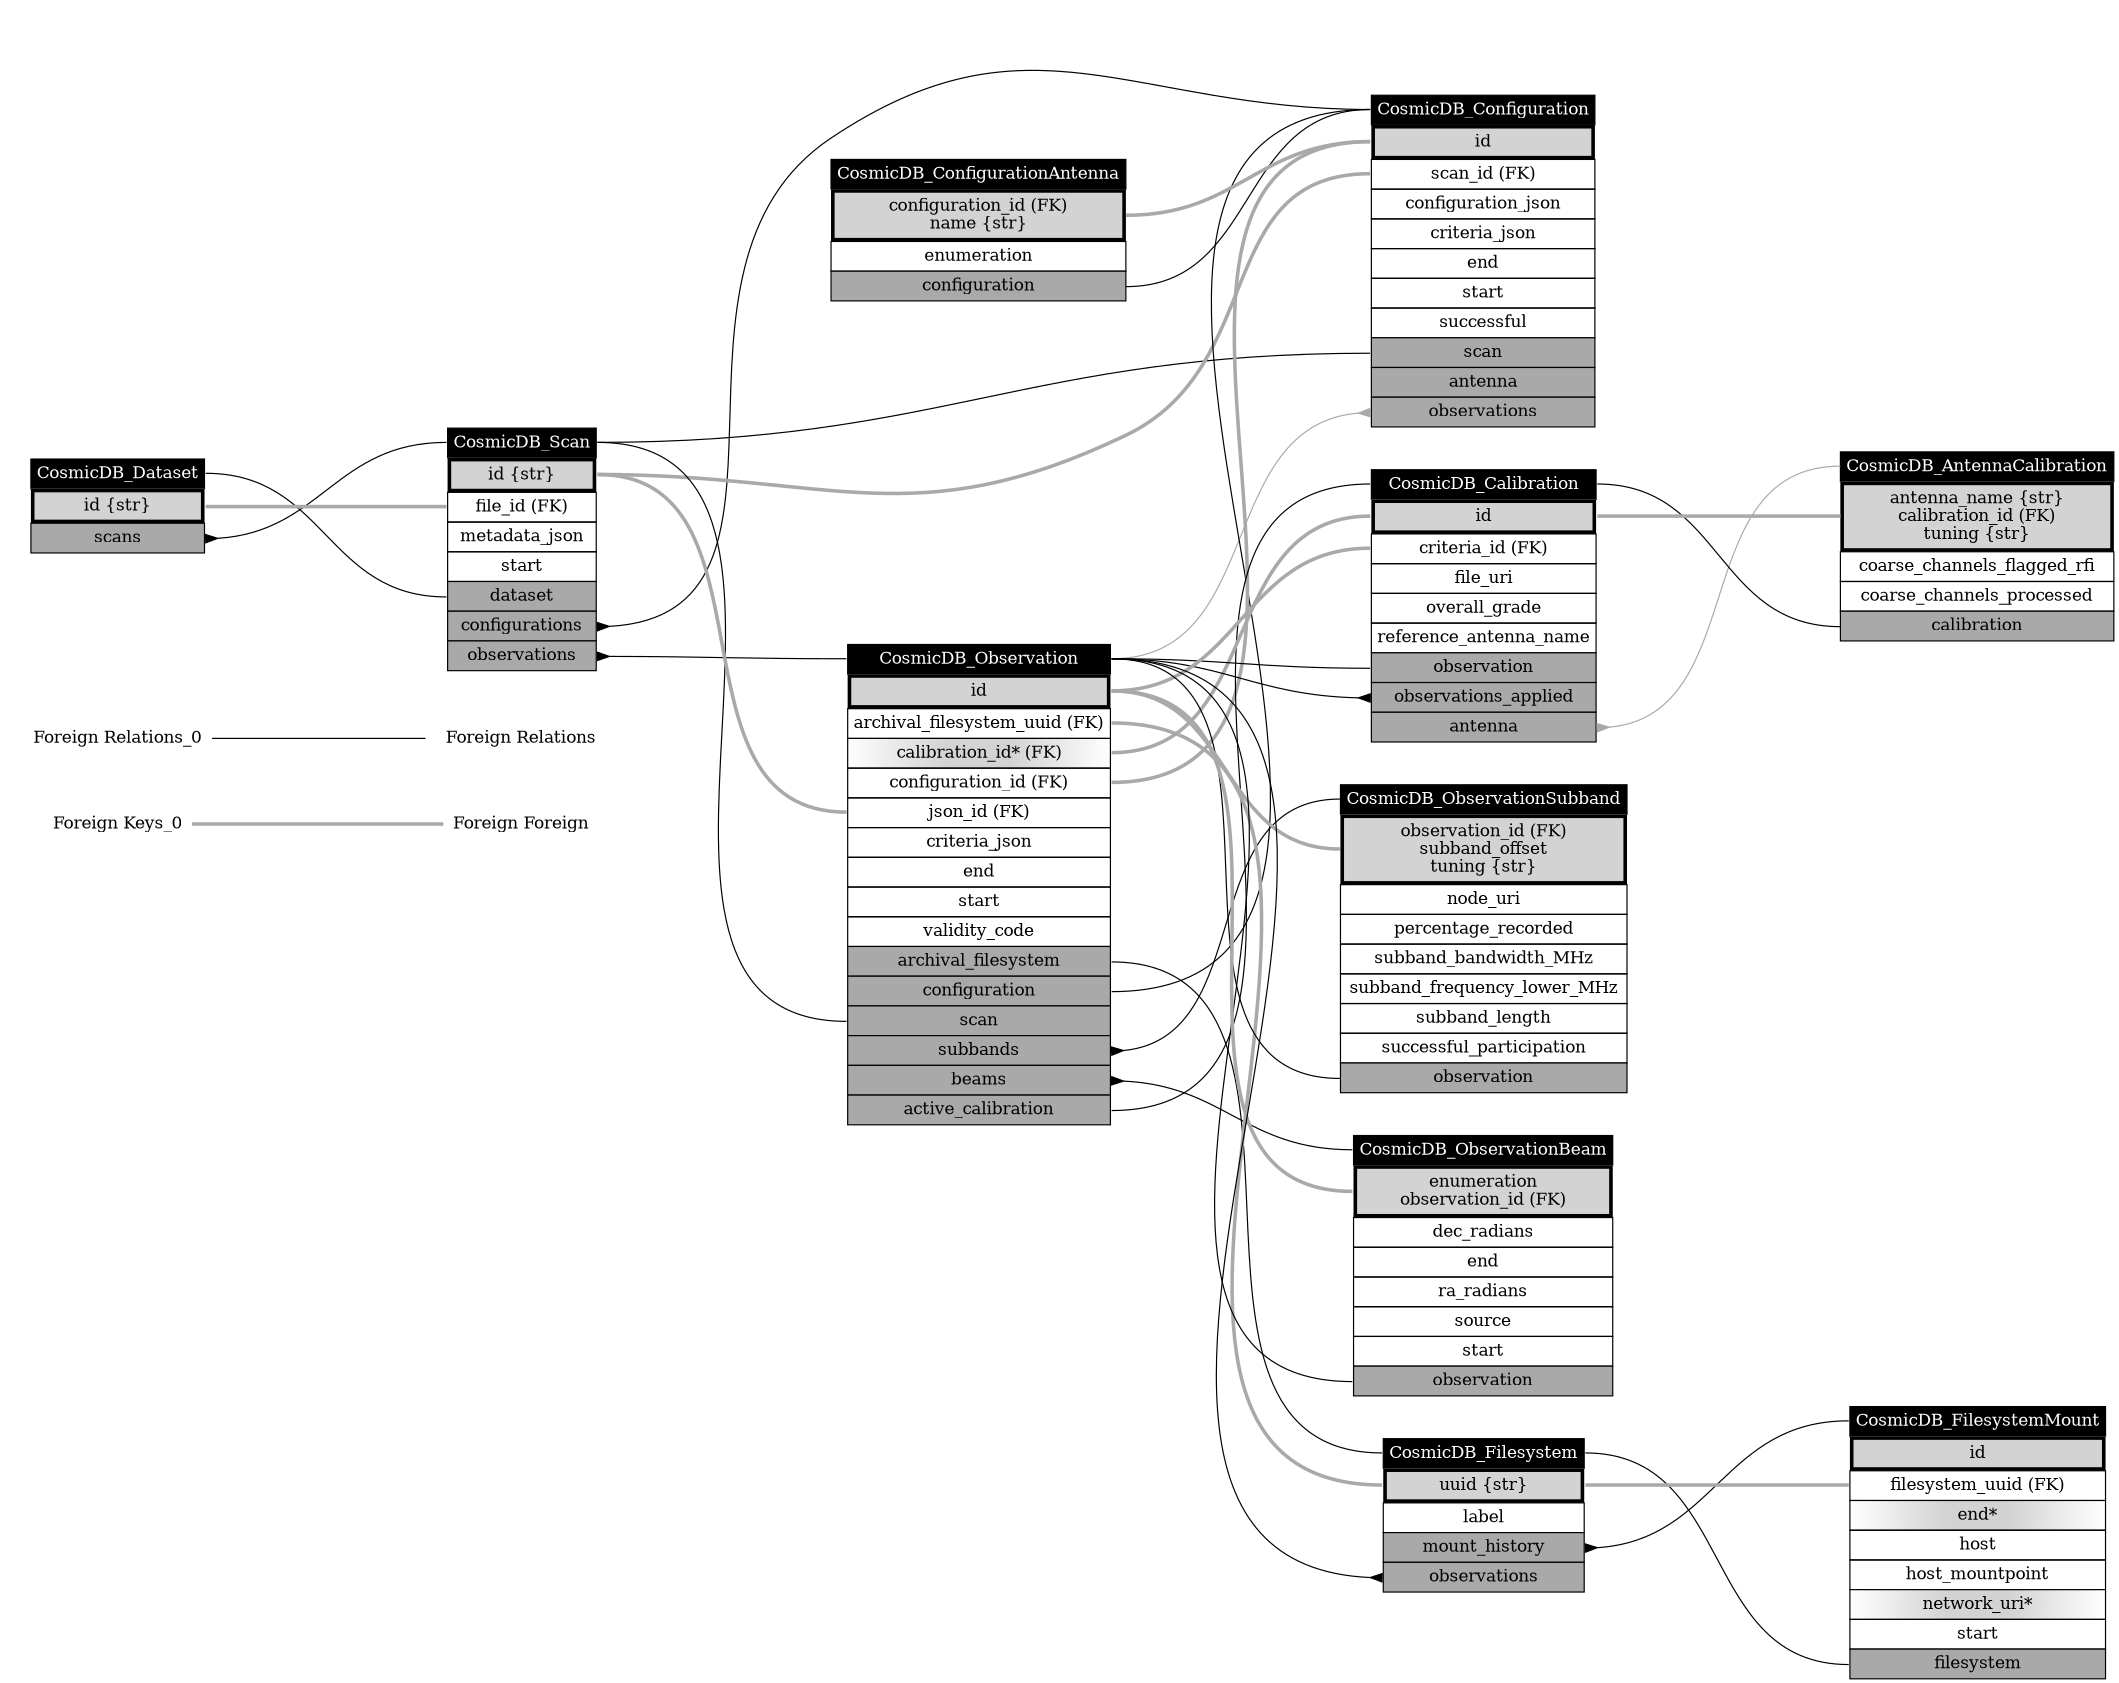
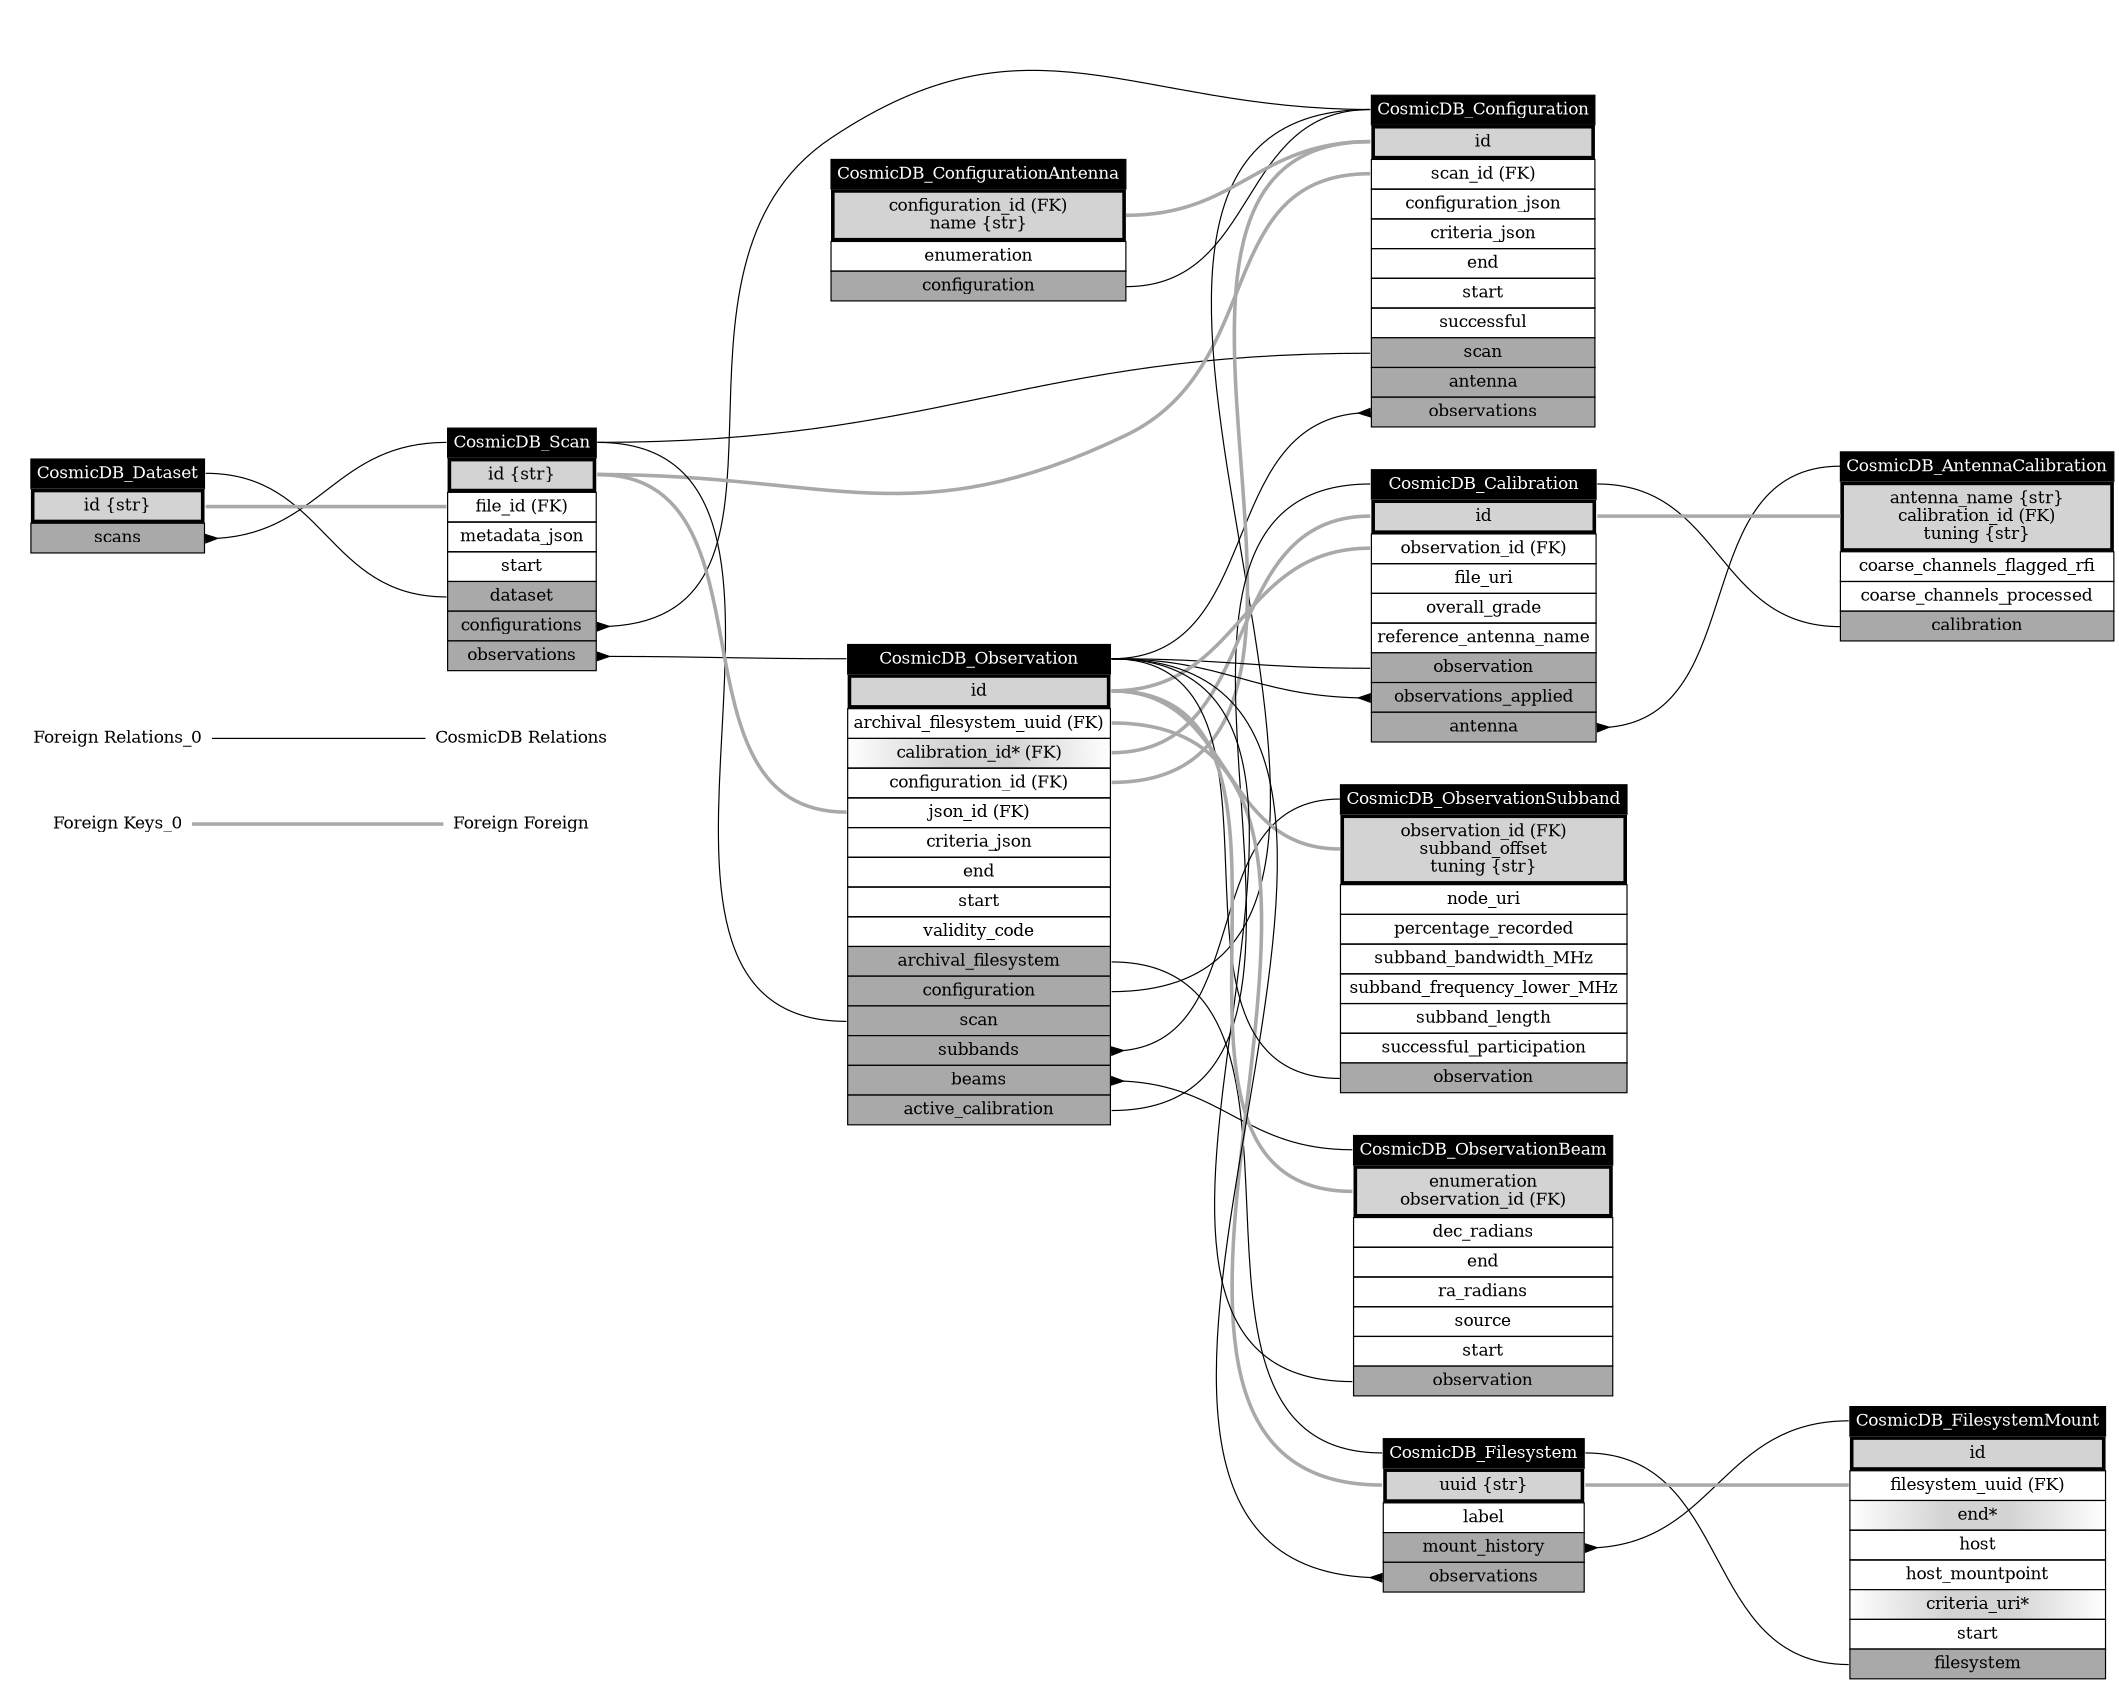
node "CosmicDB_Calibration": text "criteria_id (FK)" -> "observation_id (FK)"
edge "CosmicDB_Observation" -> "CosmicDB_Configuration": color darkgrey -> black
edge "CosmicDB_AntennaCalibration" -> "CosmicDB_Calibration": color darkgrey -> black
node "Foreign Relations": label "Foreign Relations" -> "CosmicDB Relations"
node "CosmicDB_FilesystemMount": text "network_uri*" -> "criteria_uri*"
